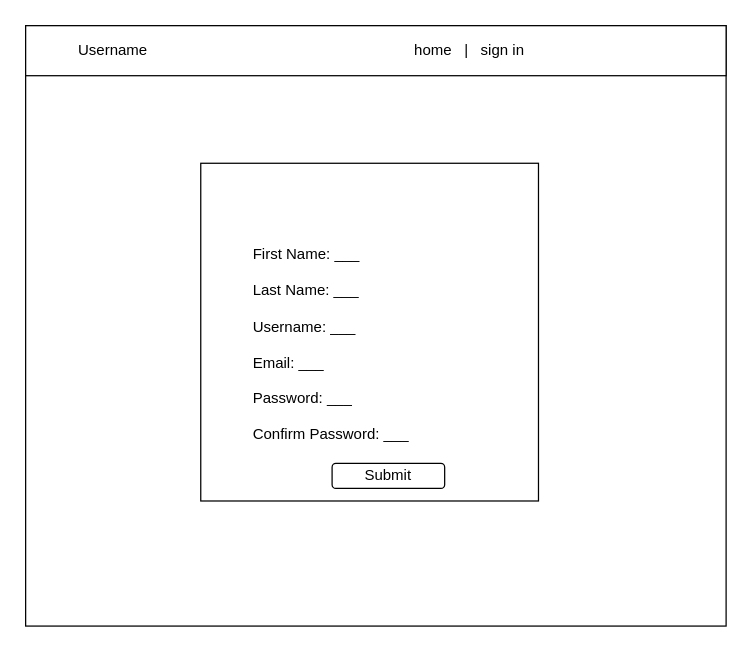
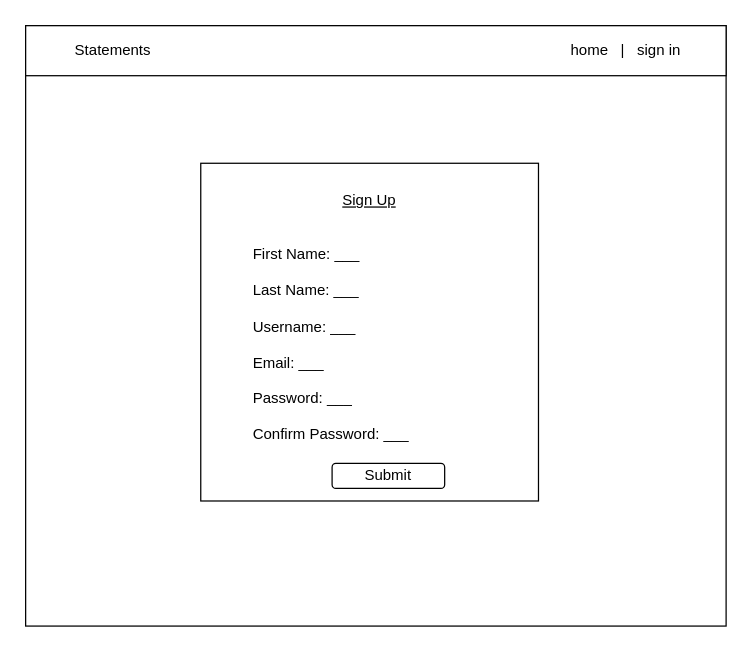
node "Username": label "Username" -> "Statements"
node "home | sign in": moved (469, 51) -> (626, 51)
node "Sign Up": added
